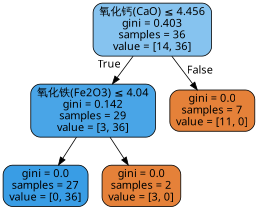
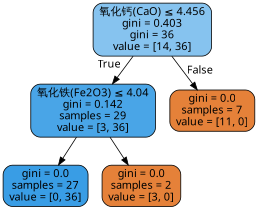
node "氧化钙(CaO) ≤ 4.456": text "samples = 36" -> "gini = 36"
